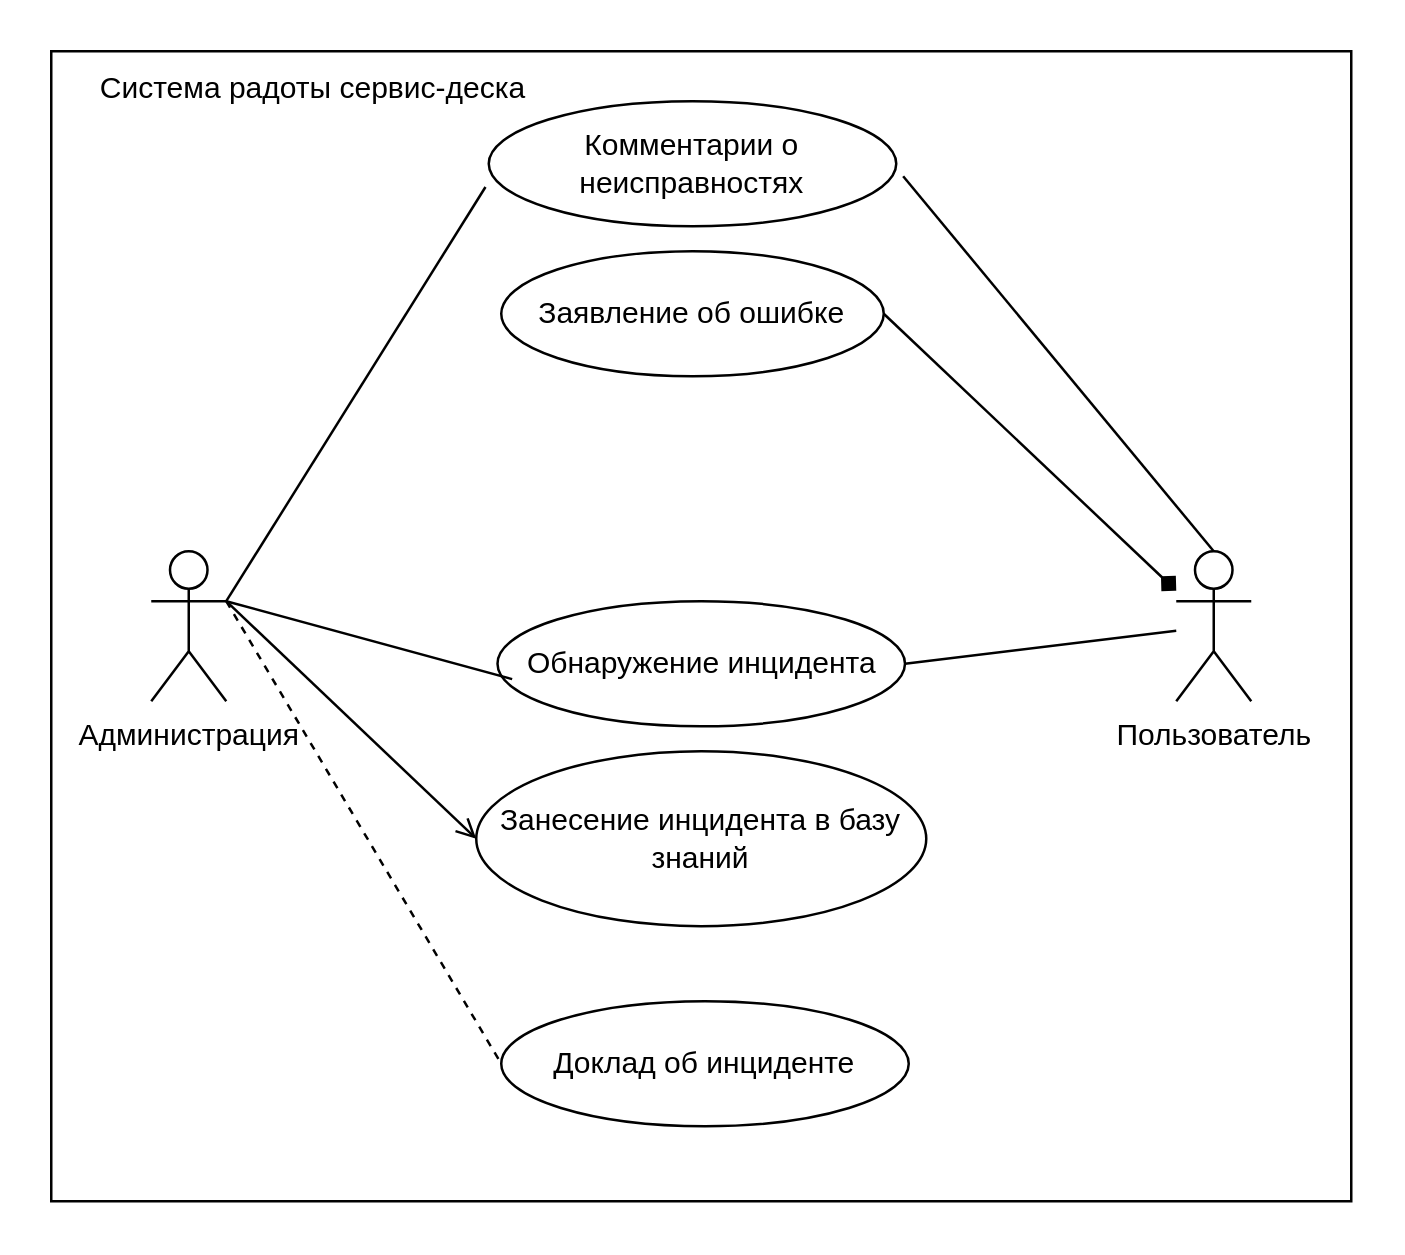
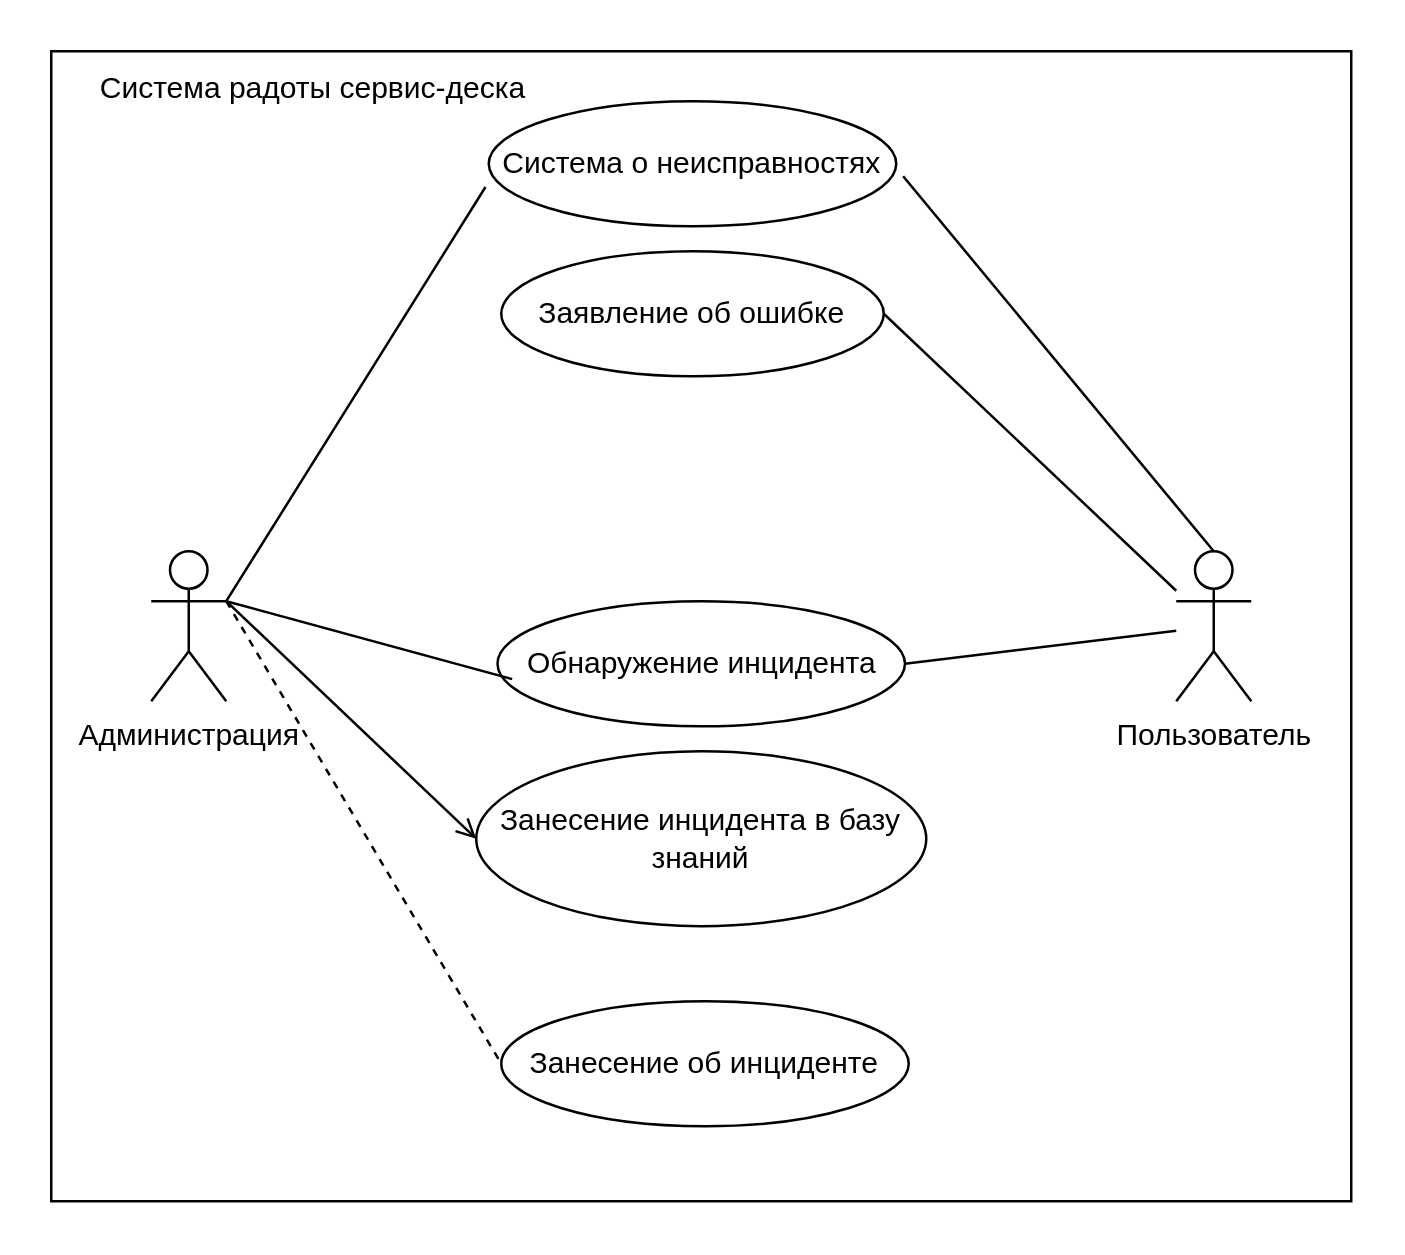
node "Комментарии о неисправностях": label "Комментарии о неисправностях" -> "Система о неисправностях"
edge "Заявление об ошибке" -> "Пользователь": arrowhead diamond -> none
node "Доклад об инциденте": label "Доклад об инциденте" -> "Занесение об инциденте"
